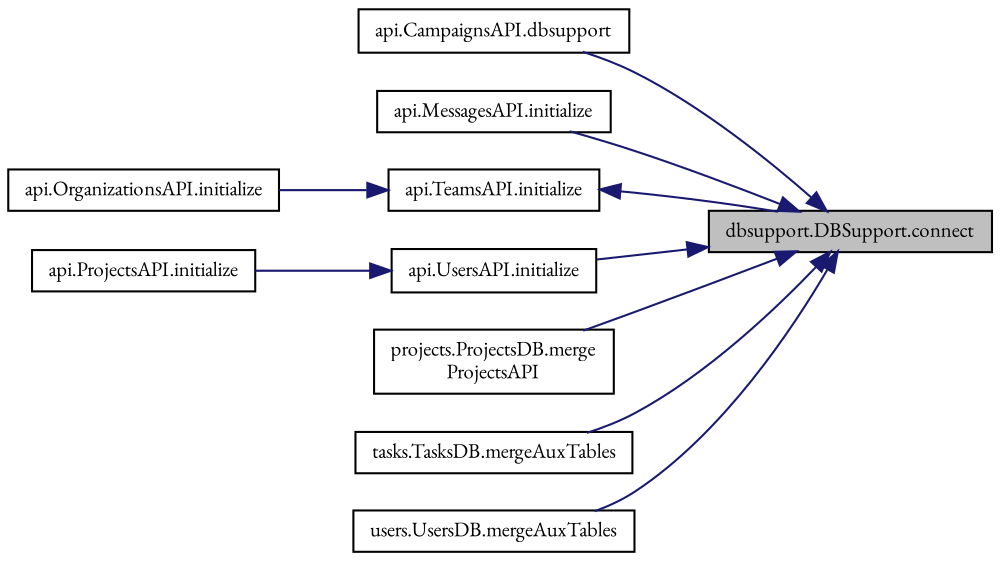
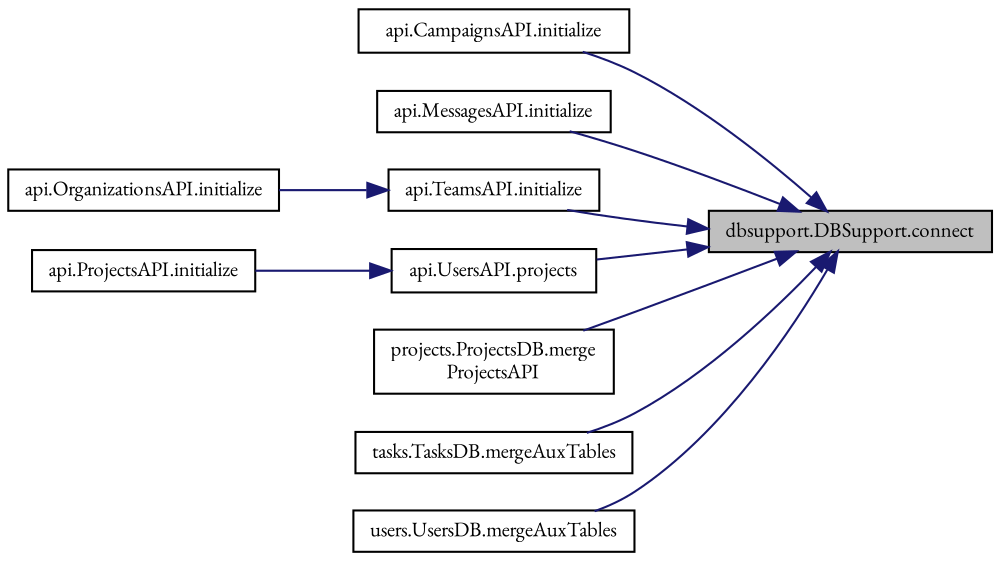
node "api.CampaignsAPI.dbsupport": label "api.CampaignsAPI.dbsupport" -> "api.CampaignsAPI.initialize"
edge "dbsupport.DBSupport.connect" -> "api.TeamsAPI.initialize": reversed
node "api.UsersAPI.initialize": label "api.UsersAPI.initialize" -> "api.UsersAPI.projects"
